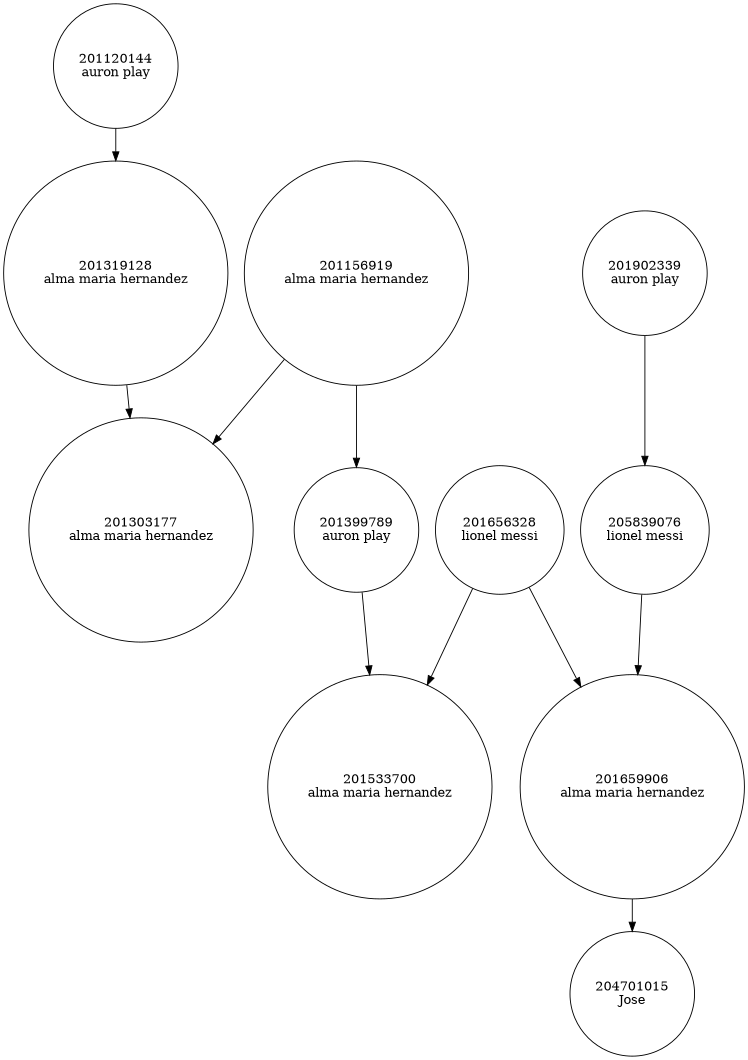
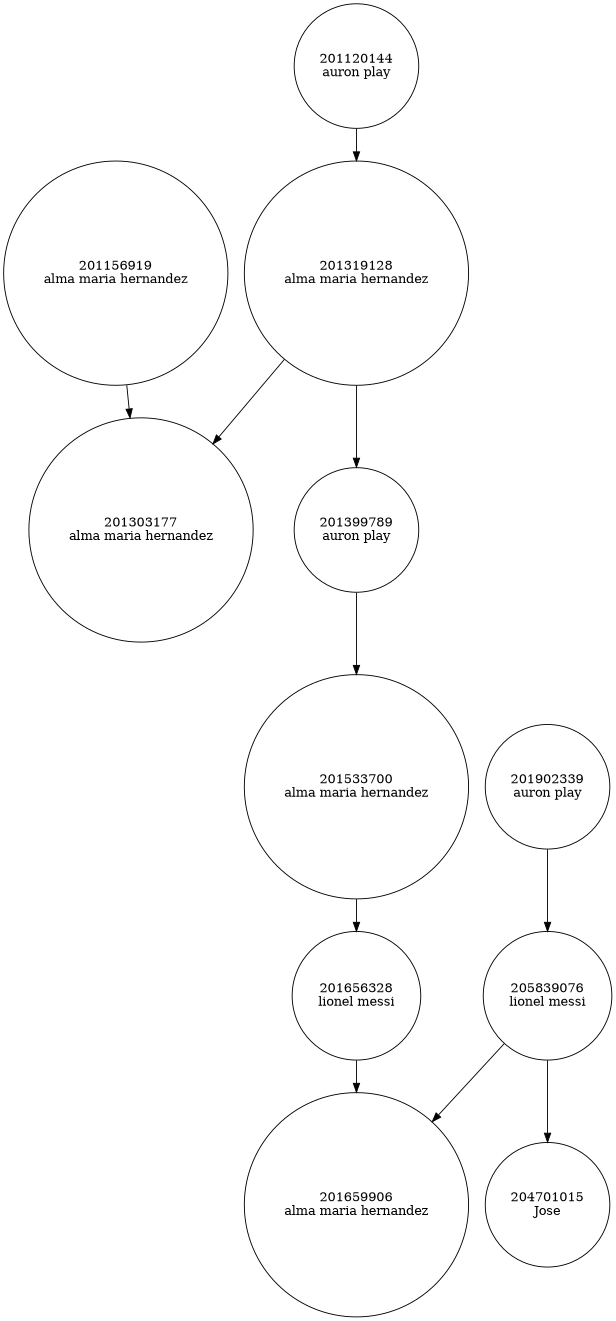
edge "201156919 alma maria hernandez" -> "201399789 auron play": now "201319128 alma maria hernandez" -> "201399789 auron play"
edge "201656328 lionel messi" -> "201533700 alma maria hernandez": reversed
edge "201659906 alma maria hernandez" -> "204701015 Jose": now "205839076 lionel messi" -> "204701015 Jose"
